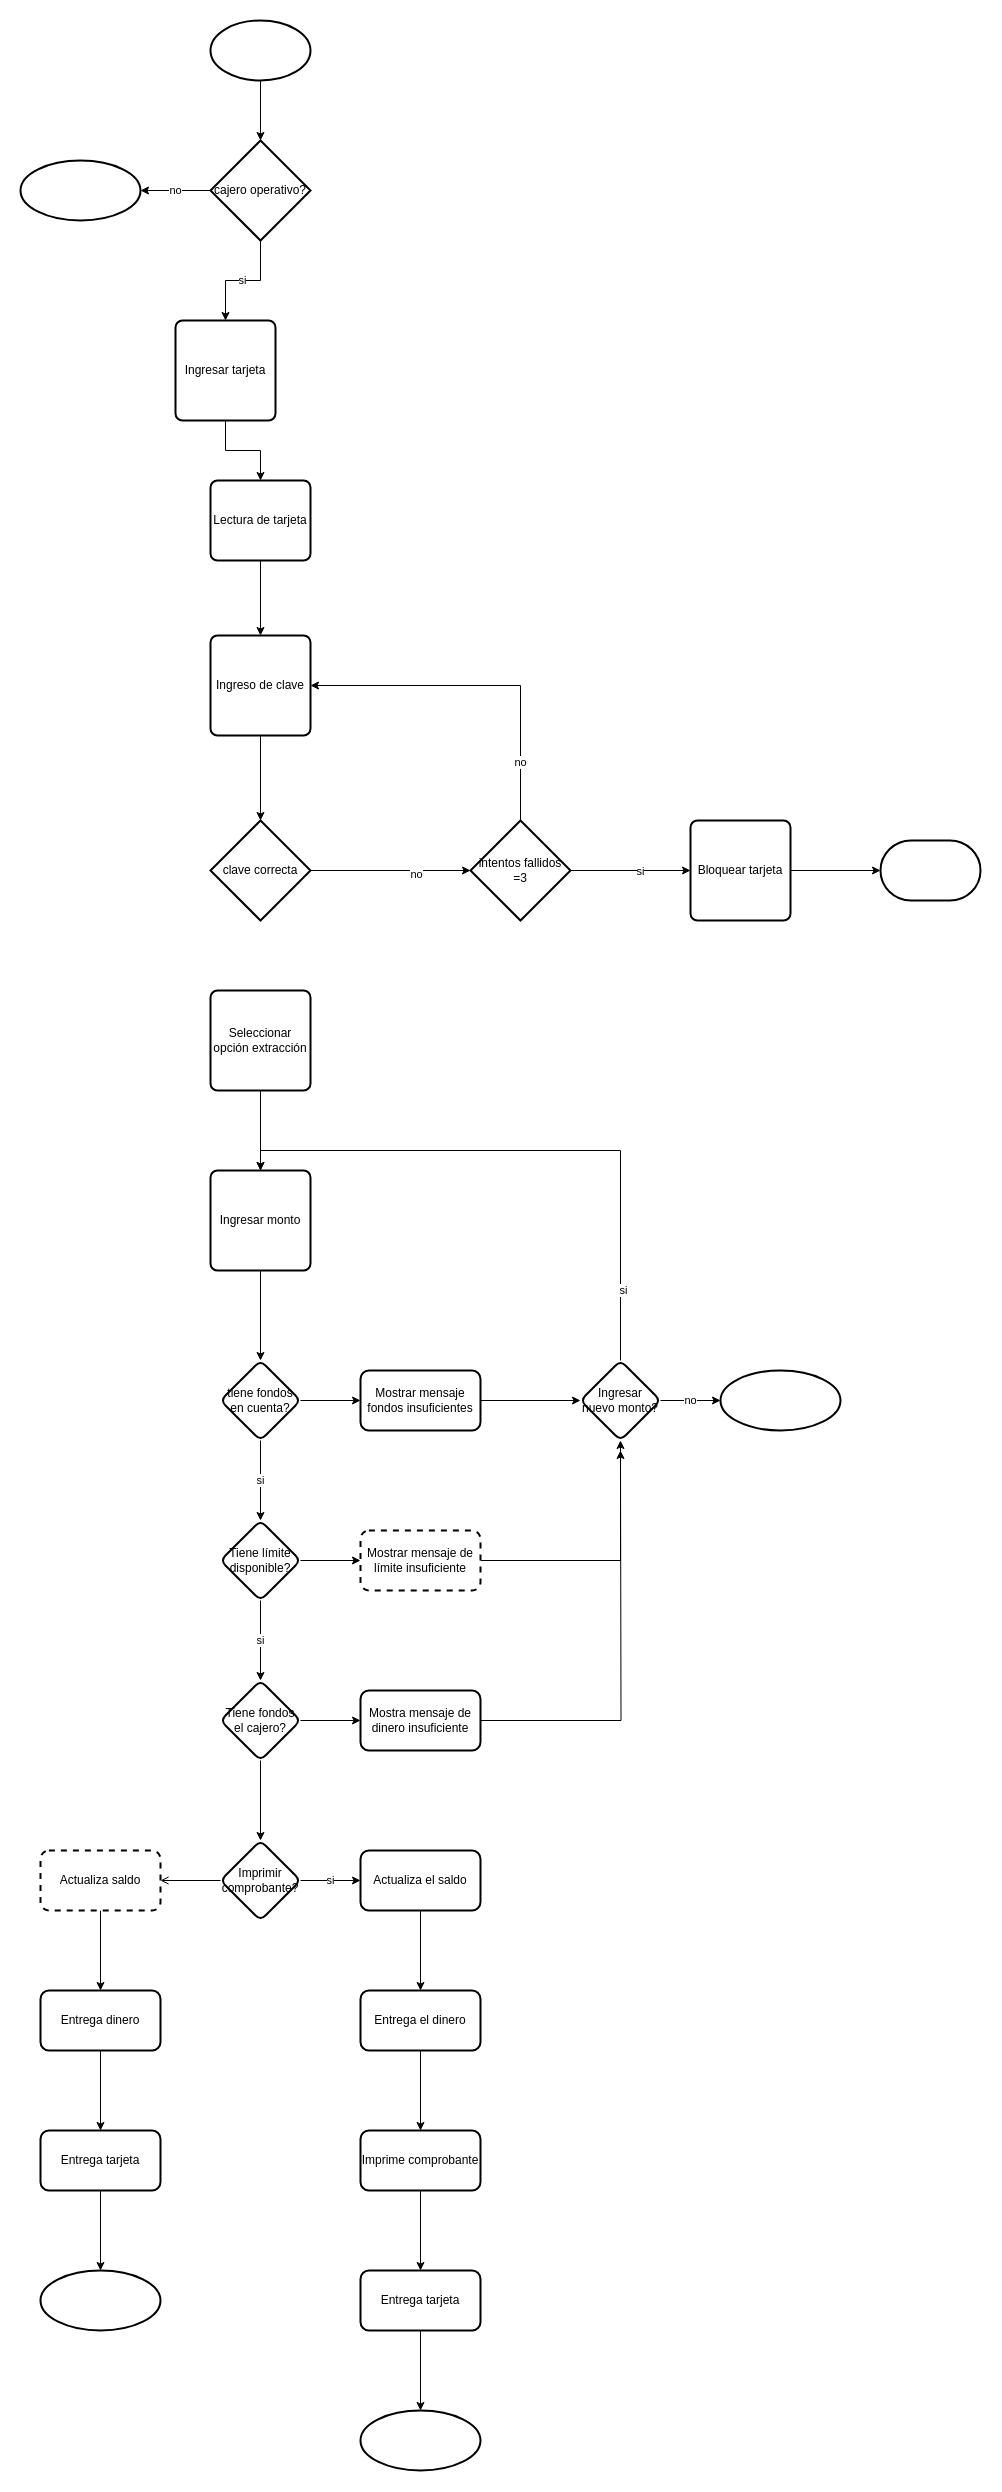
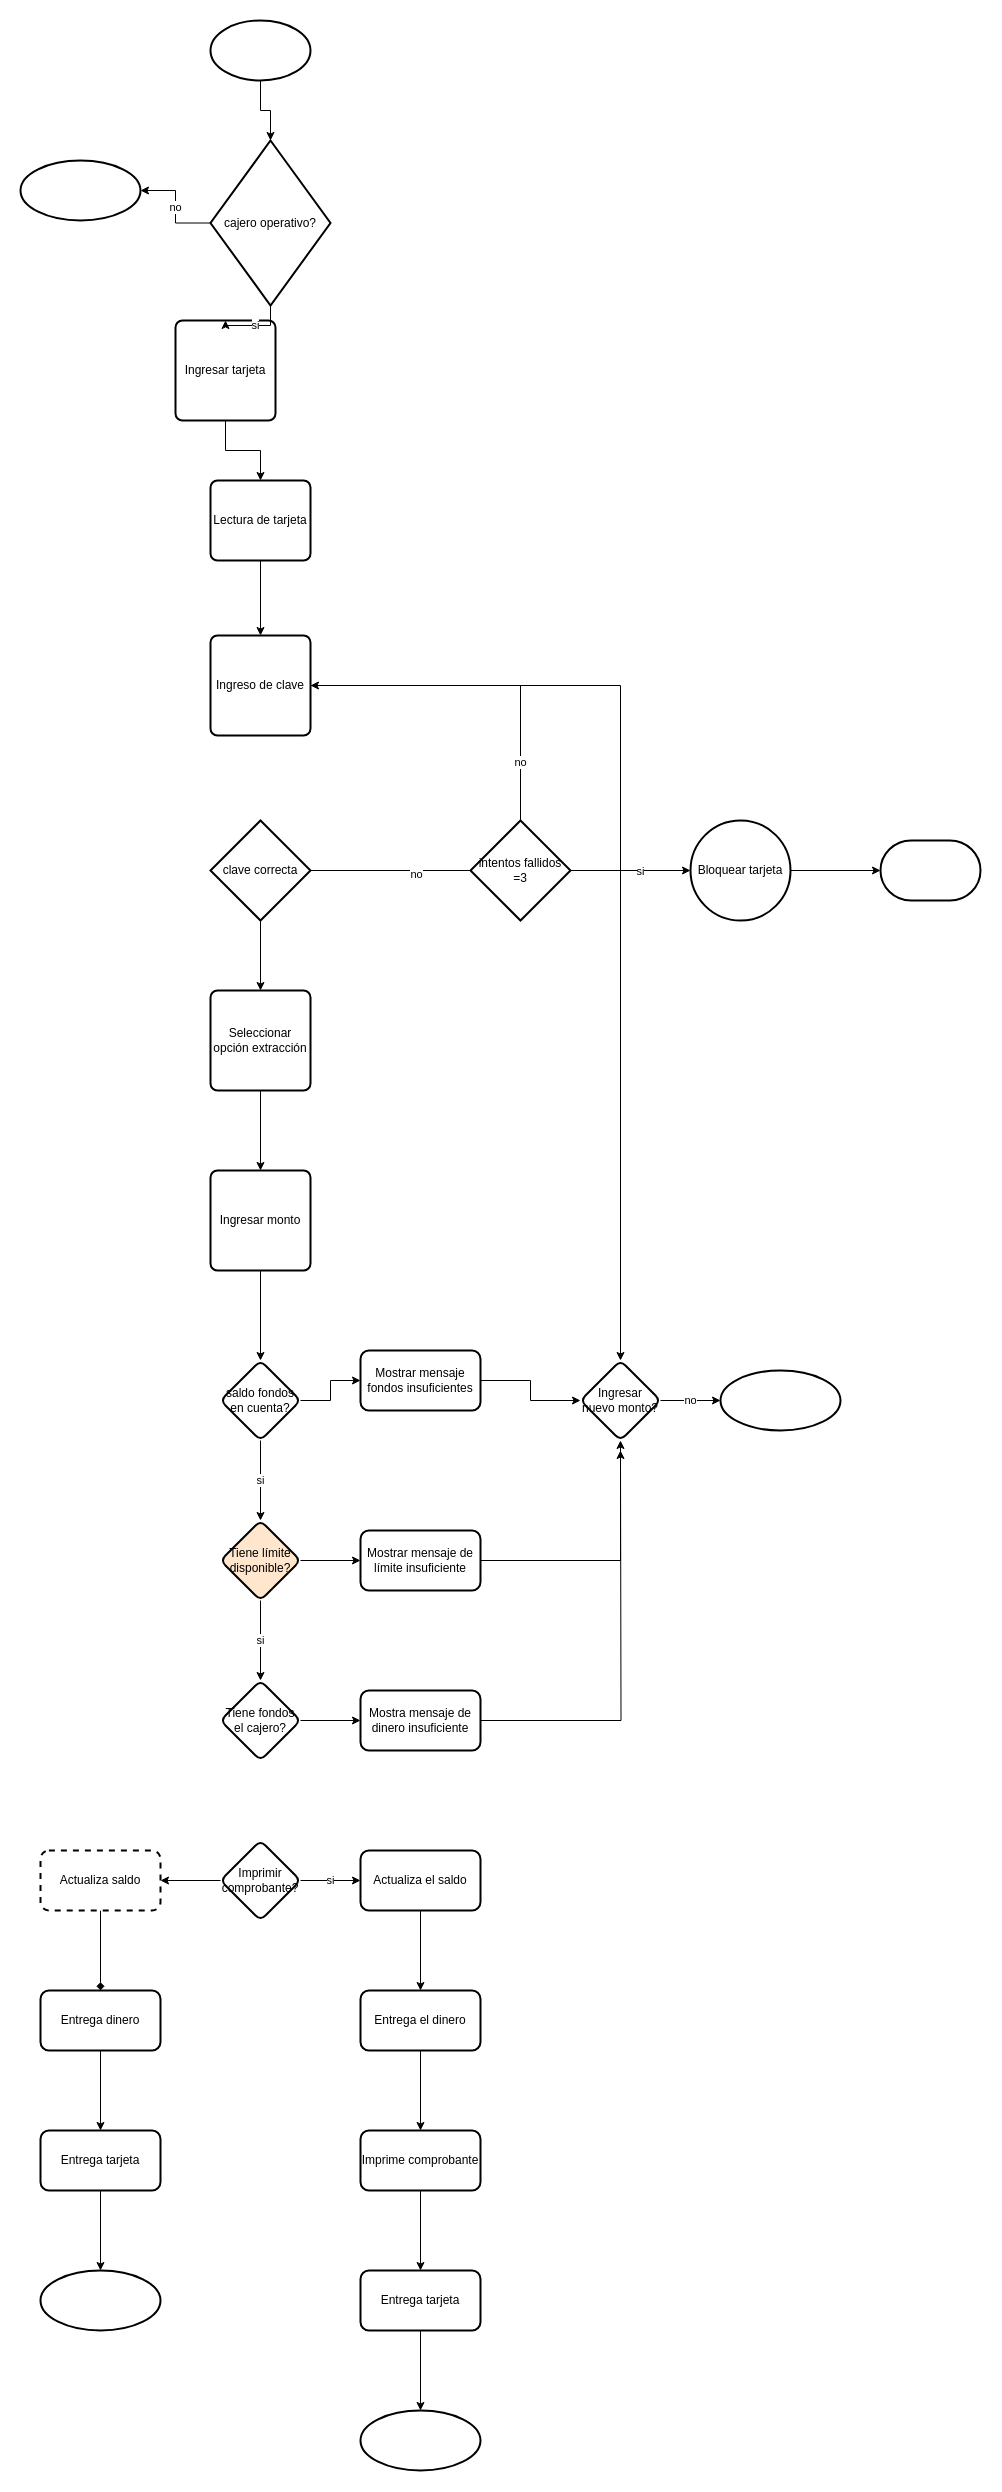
node "cajero operativo?": size 100x100 -> 120x165
edge "Ingreso de clave" -> "clave correcta": now "Ingreso de clave" -> "Ingresar nuevo monto?"
edge "clave correcta" -> "intentos fallidos =3": arrowhead classic -> none
node "Bloquear tarjeta": shape rounded rectangle -> ellipse
edge "clave correcta" -> "Seleccionar opción extracción": added
edge "Ingresar nuevo monto?" -> "Ingresar monto": removed, label "si"
node "tiene fondos en cuenta?": label "tiene fondos en cuenta?" -> "saldo fondos en cuenta?"
node "Mostrar mensaje fondos insuficientes": moved (421, 1401) -> (421, 1381)
node "Tiene límite disponible?": fillcolor #ffffff -> #ffe6cc
node "Mostrar mensaje de límite insuficiente": style dashed -> solid
edge "Tiene fondos el cajero?" -> "Imprimir comprobante?": removed
edge "Imprimir comprobante?" -> "Actualiza saldo": arrowhead open -> classic
edge "Actualiza saldo" -> "Entrega dinero": arrowhead classic -> diamond
